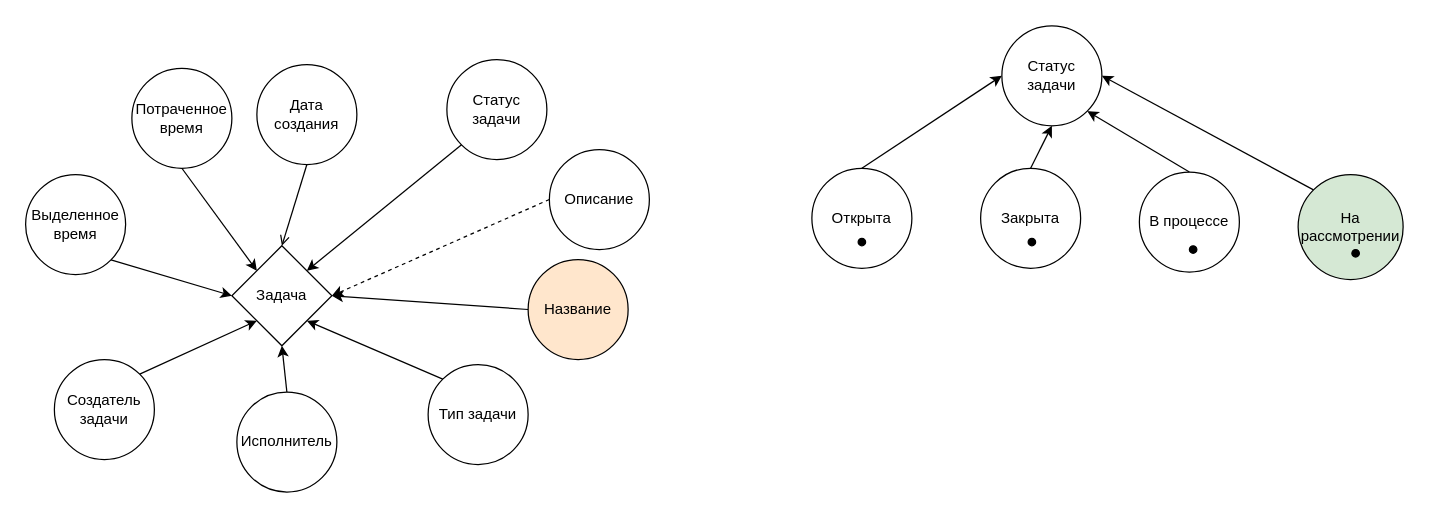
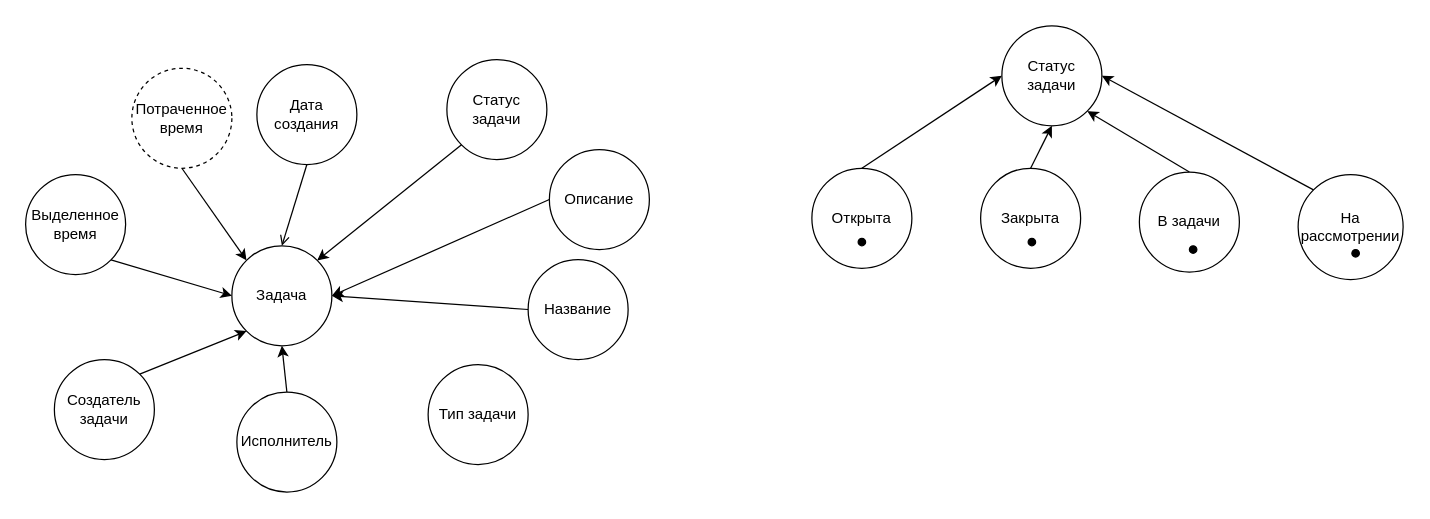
node "Потраченное время": style solid -> dashed
node "В процессе": label "В процессе" -> "В задачи"
node "На рассмотрении": fillcolor #d5e8d4 -> #ffffff
edge "Описание" -> "Задача": style dashed -> solid
node "Задача": shape diamond -> ellipse
node "Название": fillcolor #ffe6cc -> #ffffff
edge "Тип задачи" -> "Задача": removed
